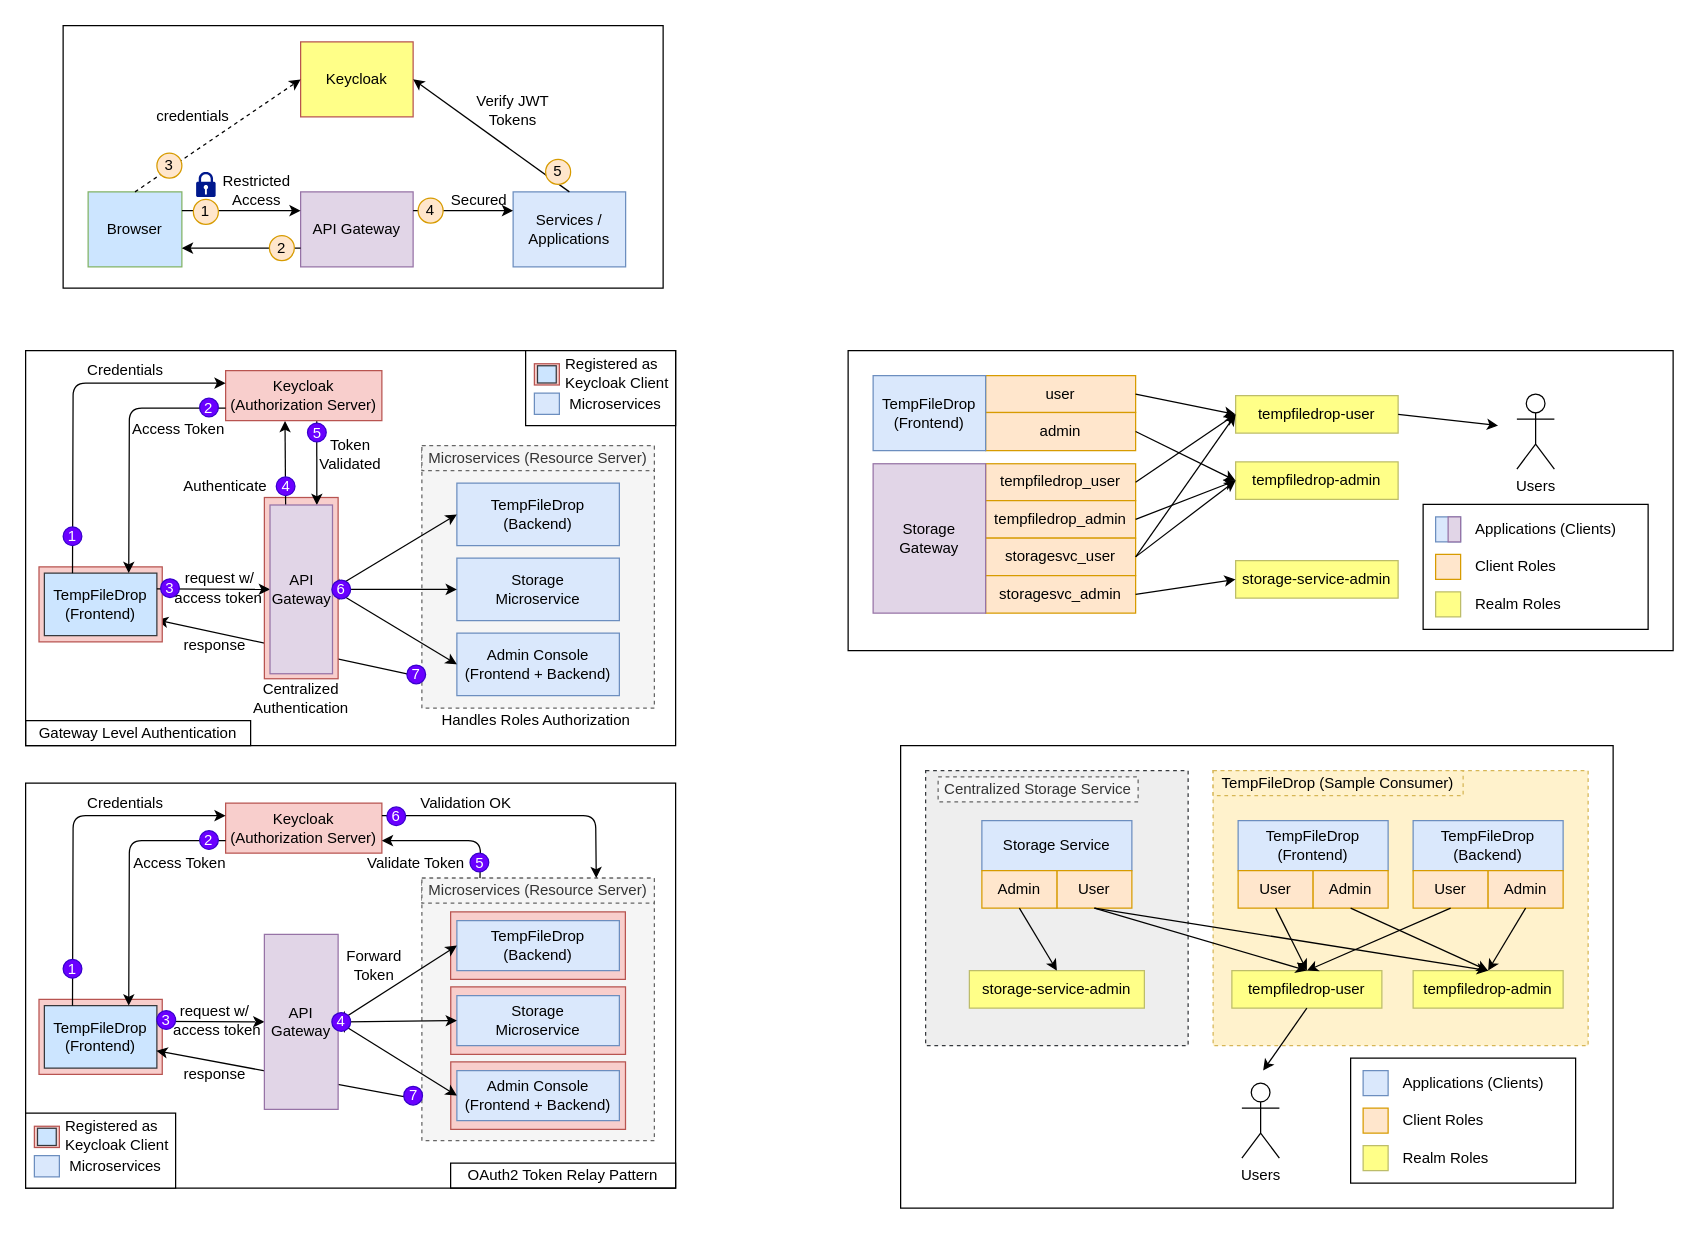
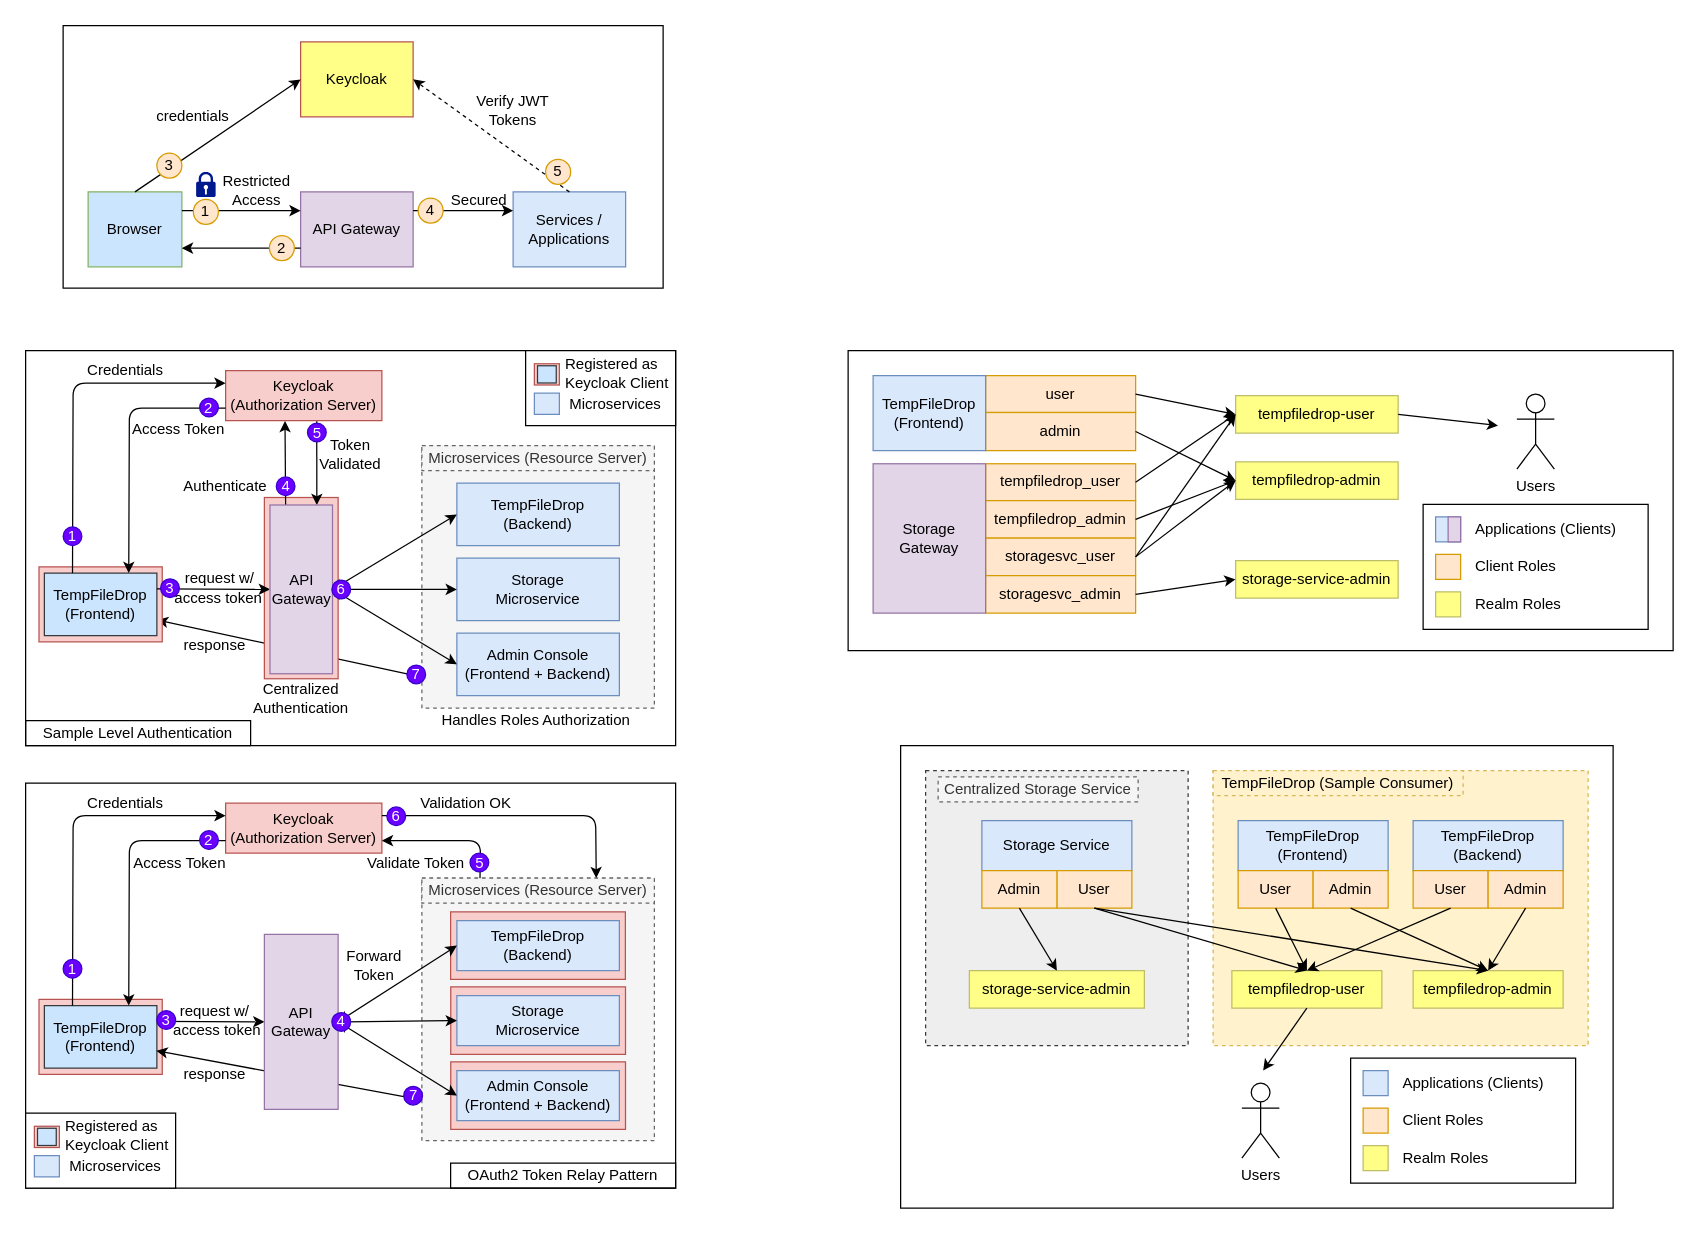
edge "Browser" -> "Keycloak": style dashed -> solid
edge "Services / Applications" -> "Keycloak": style solid -> dashed
node "Gateway Level Authentication": label "Gateway Level Authentication" -> "Sample Level Authentication"
